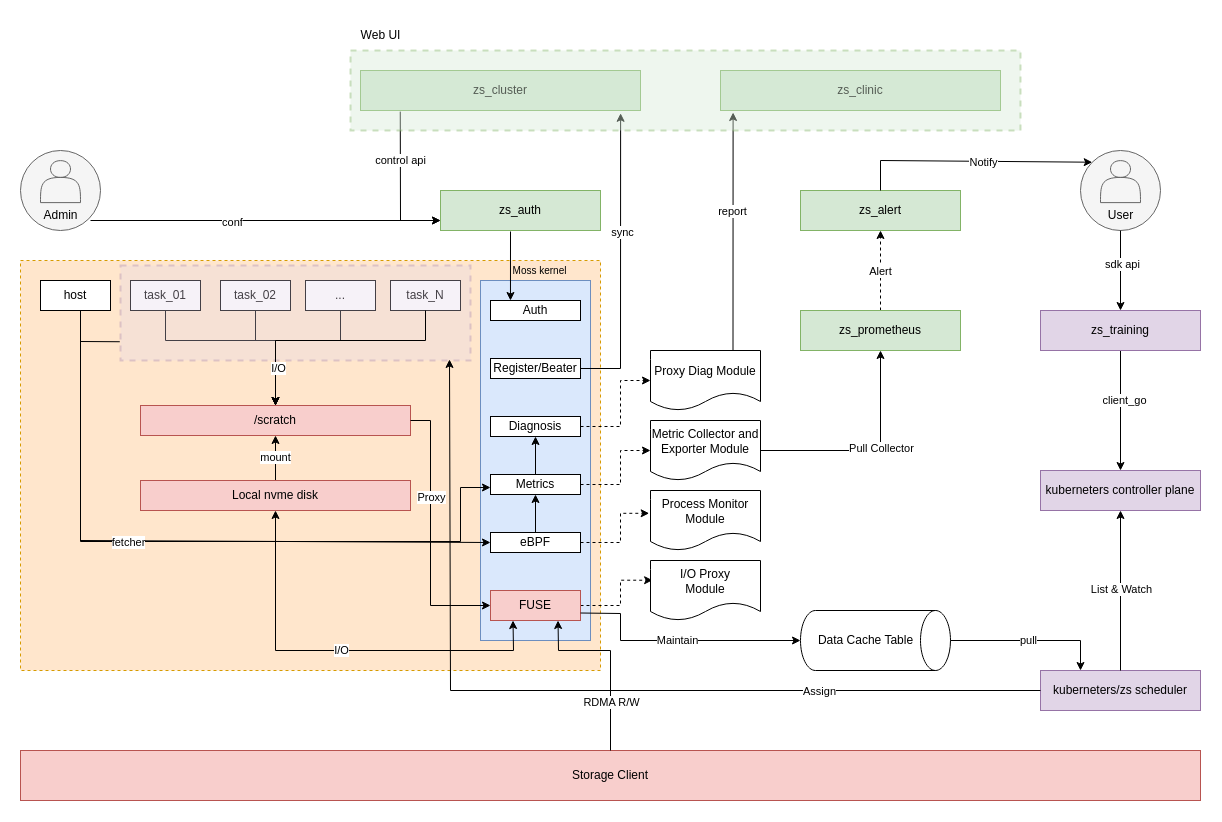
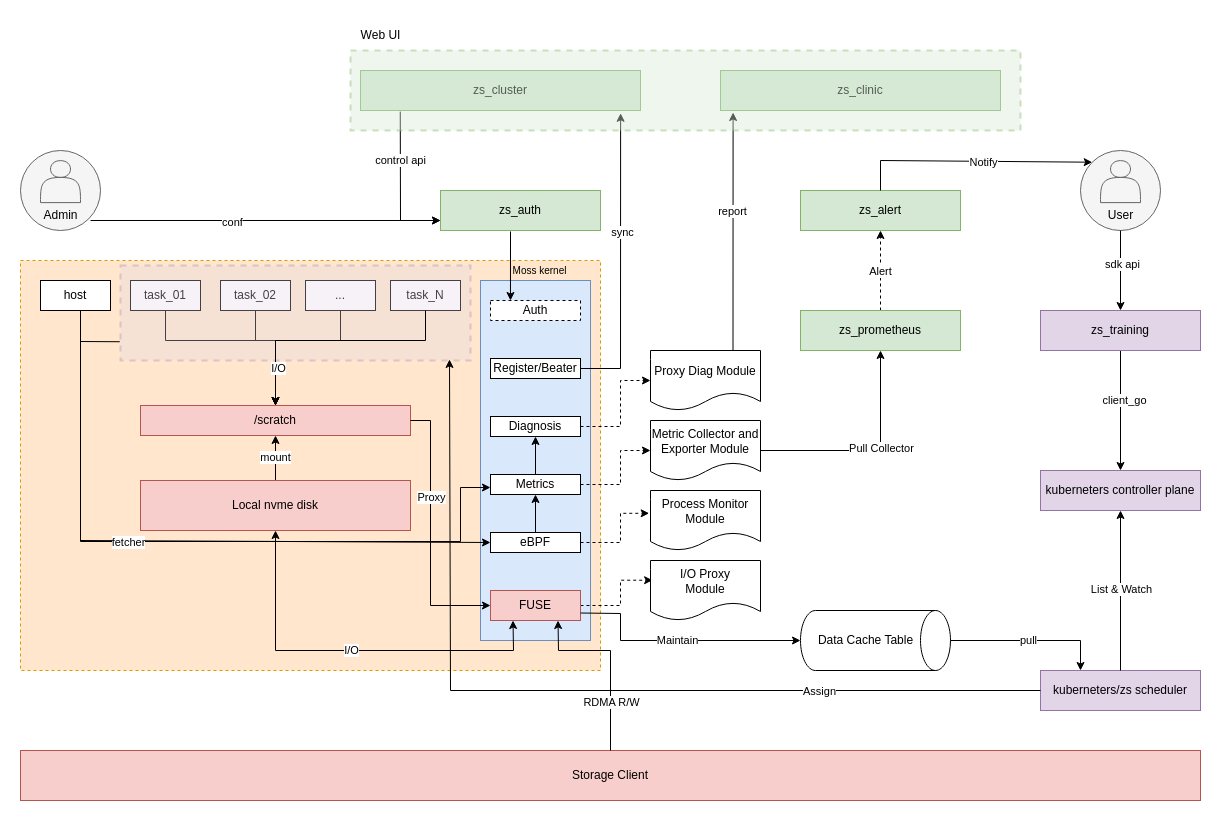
node "Auth": style solid -> dashed
node "Local nvme disk": size 270x30 -> 270x50
